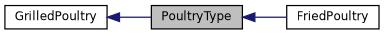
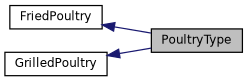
edge "FriedPoultry" -> "PoultryType": reversed
